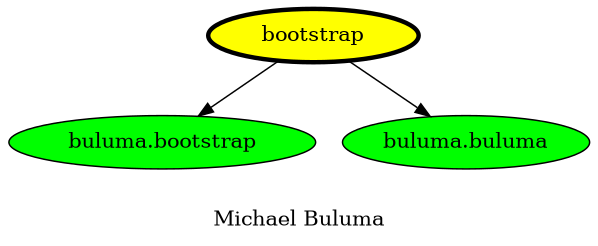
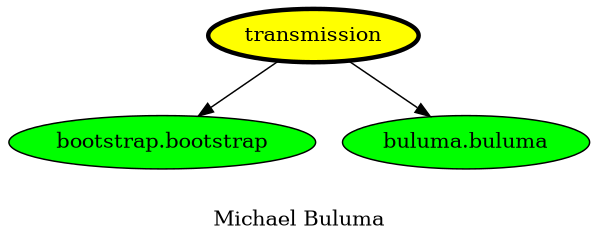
node "bootstrap": label "bootstrap" -> "transmission"
node "buluma.bootstrap": label "buluma.bootstrap" -> "bootstrap.bootstrap"
